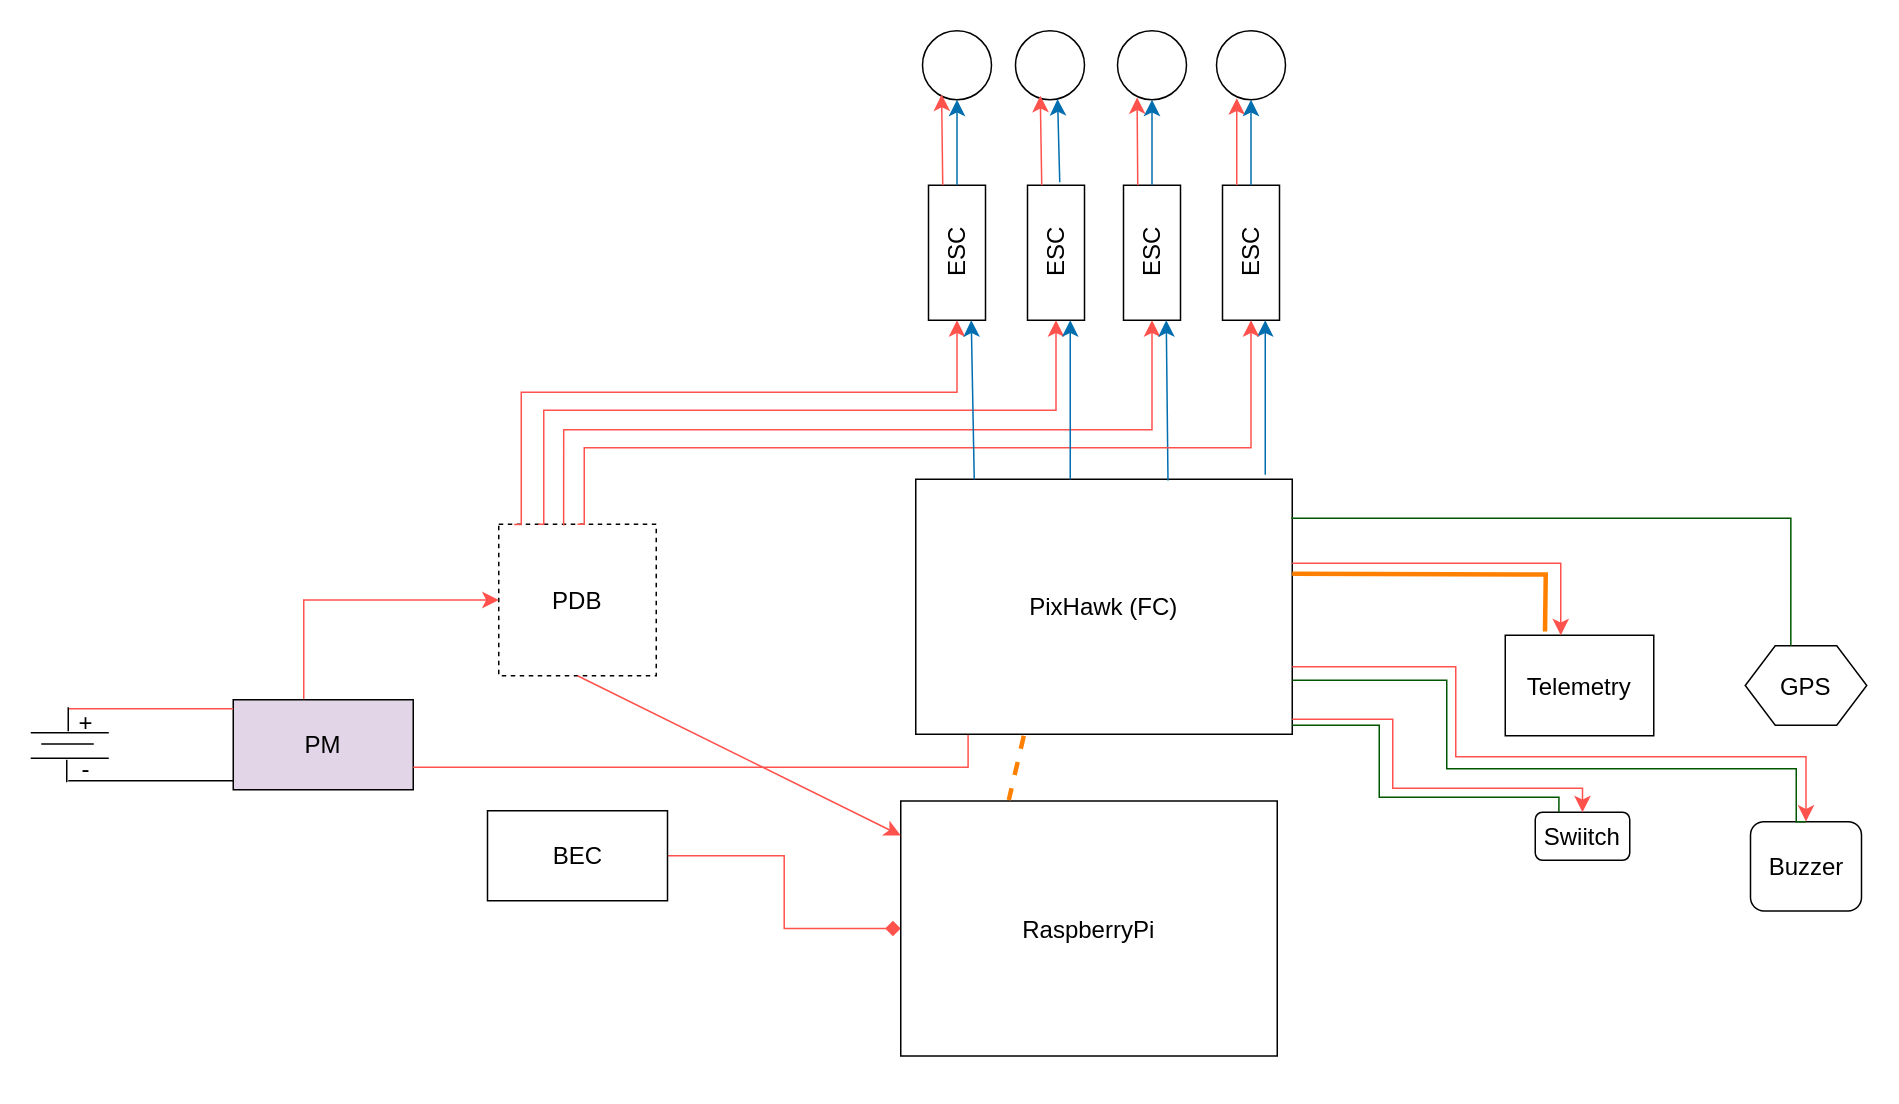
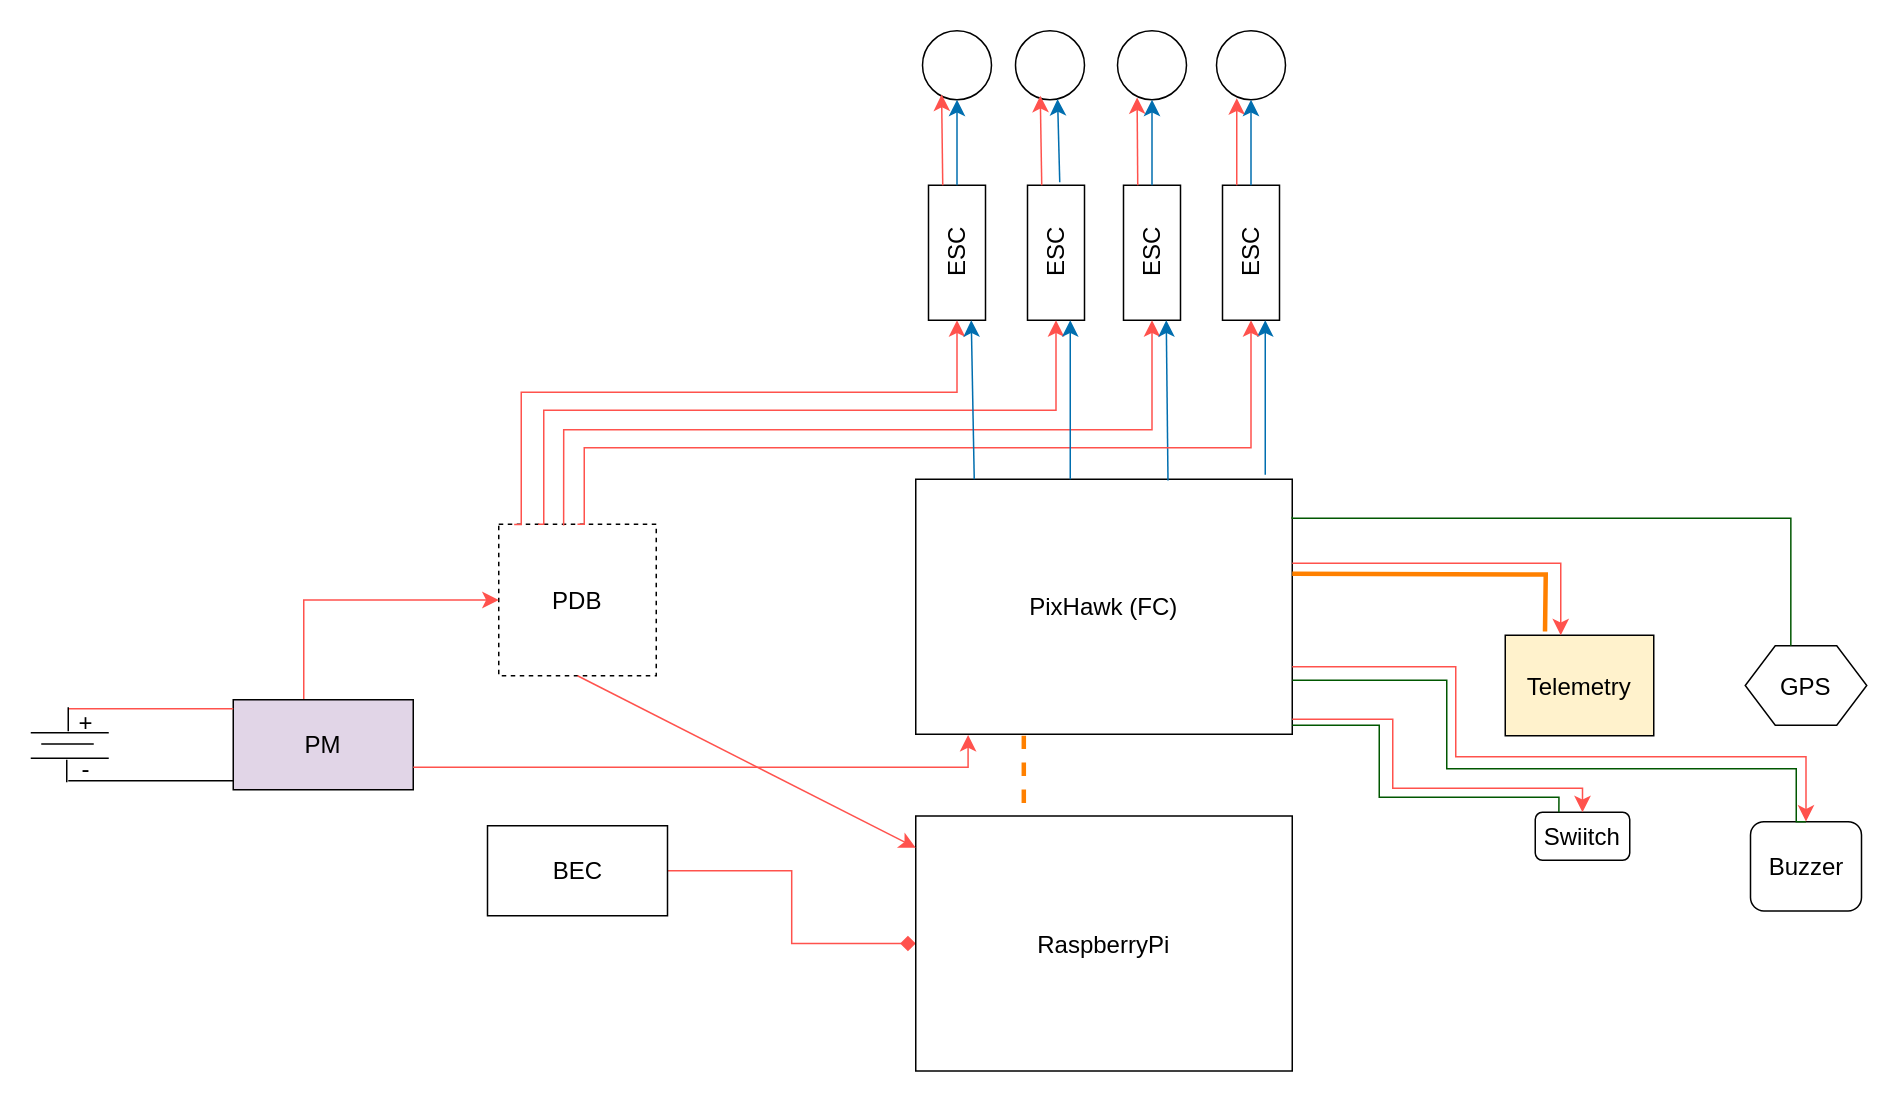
node "Telemetry": fillcolor #ffffff -> #fff2cc
edge "PixHawk (FC)" -- "PM": arrowhead none -> classic
node "BEC": moved (578, 856) -> (578, 871)
node "RaspberryPi": moved (1089, 929) -> (1104, 944)
